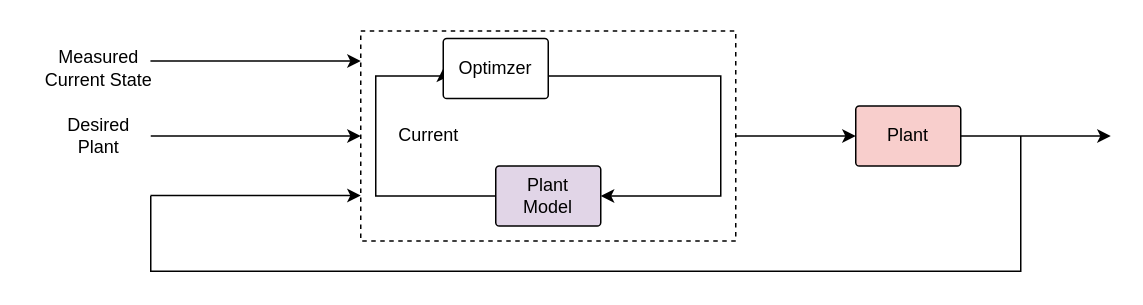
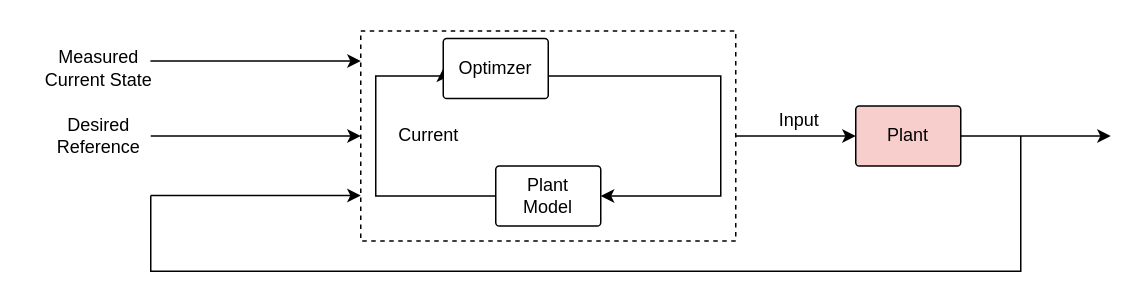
node "Input": added
node "Desired Plant": label "Desired Plant" -> "Desired Reference"
node "Plant Model": fillcolor #e1d5e7 -> #ffffff
